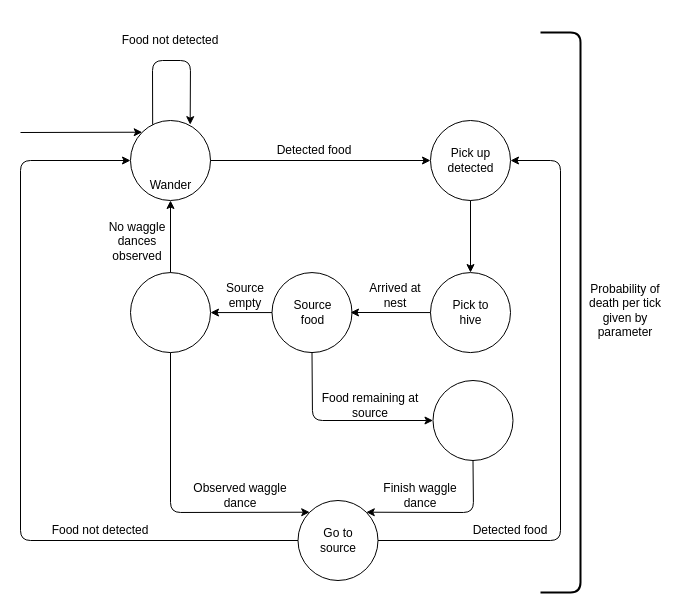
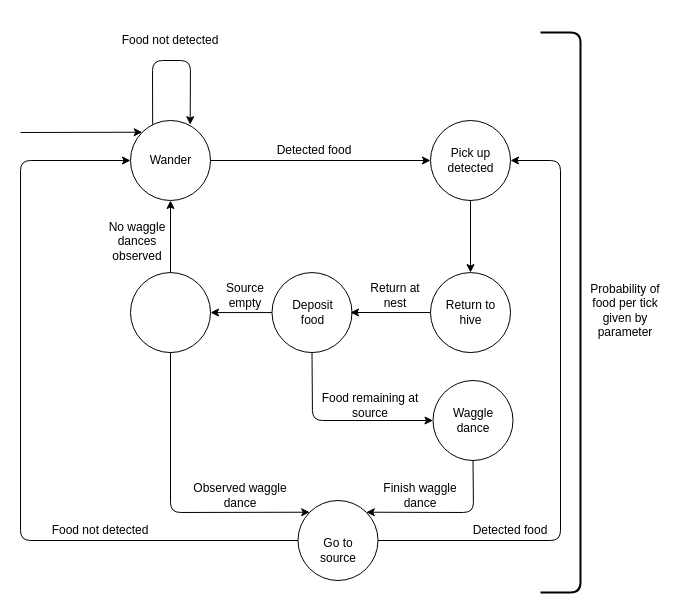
node "Wander": moved (171, 186) -> (171, 161)
node "Arrived at nest": label "Arrived at nest" -> "Return at nest"
node "Probability of death per tick given by parameter": label "Probability of death per tick given by parameter" -> "Probability of food per tick given by parameter"
node "Source food": label "Source food" -> "Deposit food"
node "Pick to hive": label "Pick to hive" -> "Return to hive"
node "Waggle dance": added
node "Go to source": moved (338, 541) -> (338, 551)
